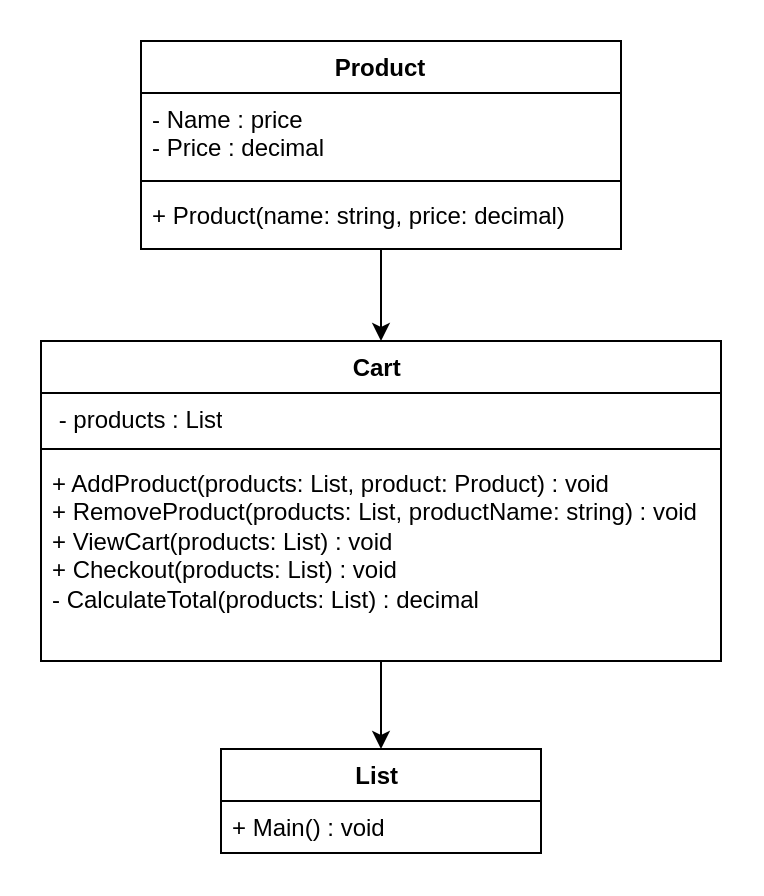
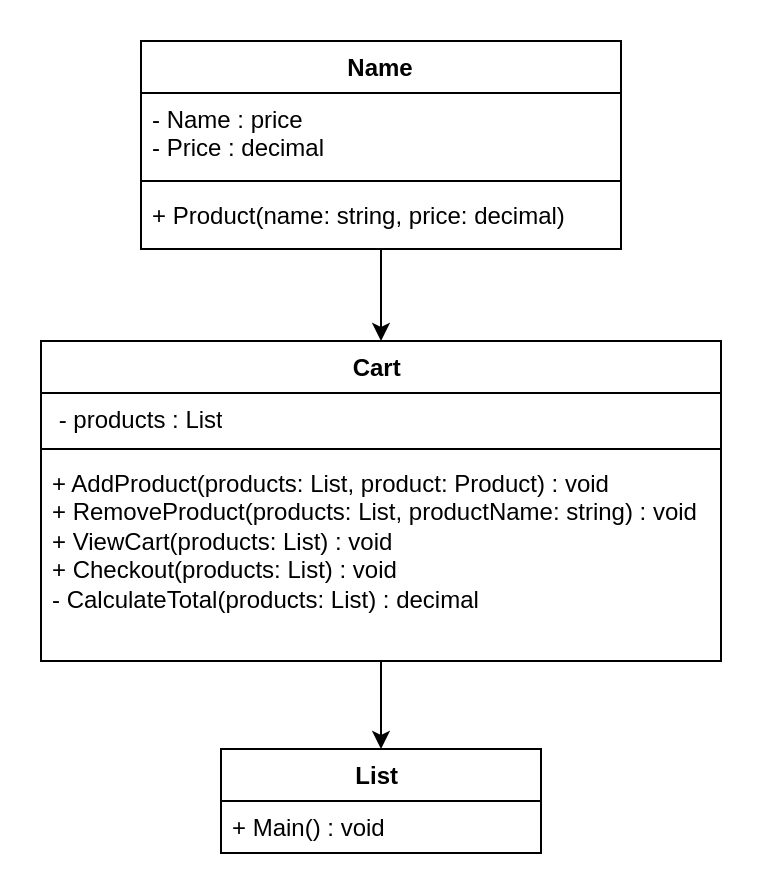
node "Product": label "Product" -> "Name"
